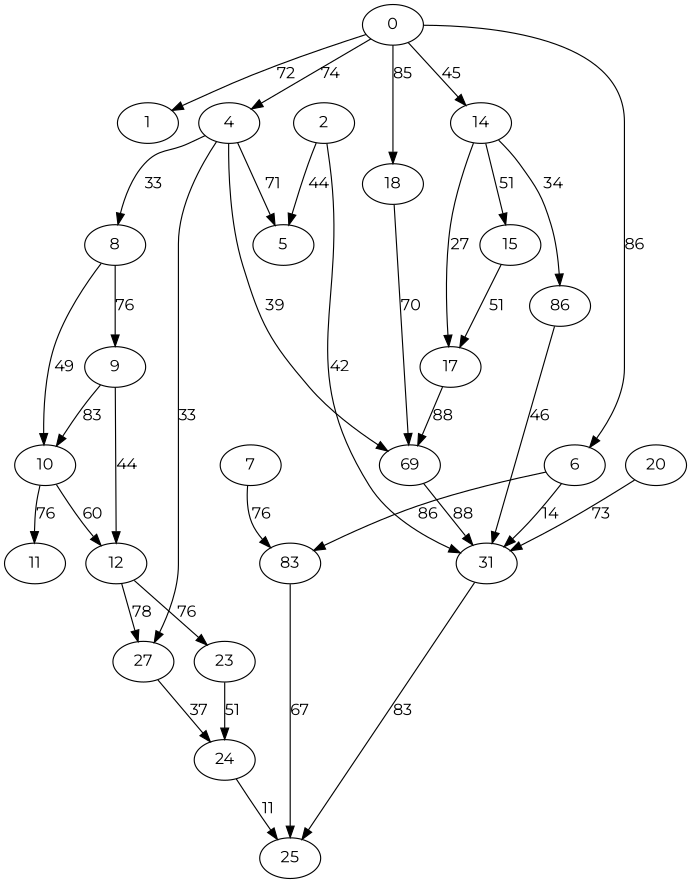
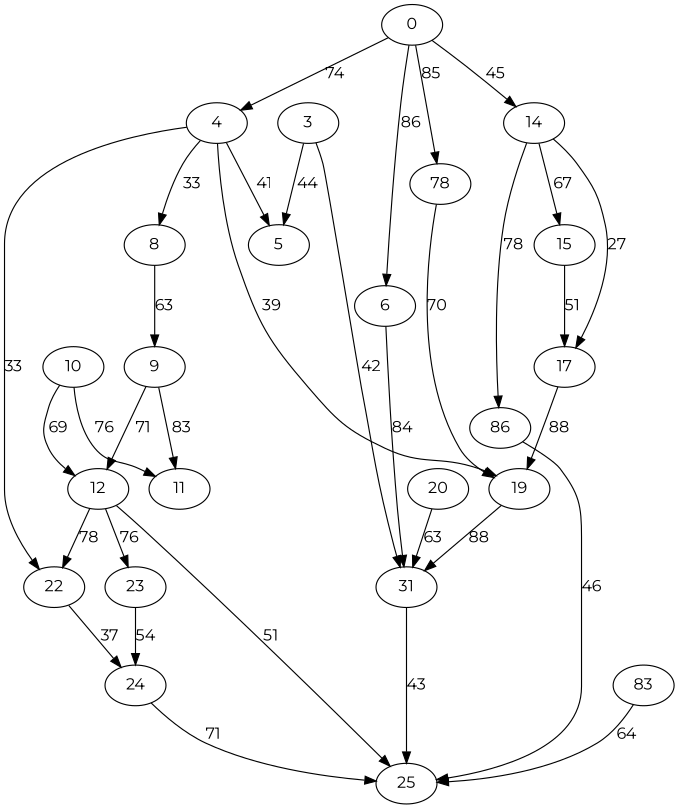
node "1": removed
node "2": label "2" -> "3"
edge "4" -> "5": label "71" -> "41"
node "18": label "18" -> "78"
edge "14" -> "15": label "51" -> "67"
edge "14" -> "86": label "34" -> "78"
edge "8" -> "9": label "76" -> "63"
edge "8" -> "10": removed, label "49"
edge "9" -> "10": now "9" -> "11"
edge "86" -> "31": now "86" -> "25"
edge "9" -> "12": label "44" -> "71"
node "7": removed
node "69": label "69" -> "19"
edge "6" -> "83": removed, label "86"
edge "10" -> "12": label "60" -> "69"
edge "6" -> "31": label "14" -> "84"
edge "20" -> "31": label "73" -> "63"
edge "12" -> "25": added, label "51"
node "27": label "27" -> "22"
edge "23" -> "24": label "51" -> "54"
edge "83" -> "25": label "67" -> "64"
edge "31" -> "25": label "83" -> "43"
edge "24" -> "25": label "11" -> "71"
